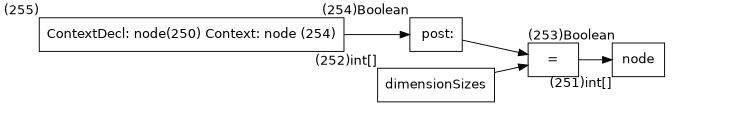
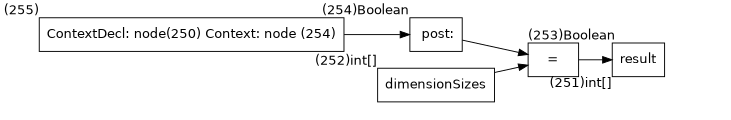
node "node (251)int[]": label "node (251)int[]" -> "result (251)int[]"
